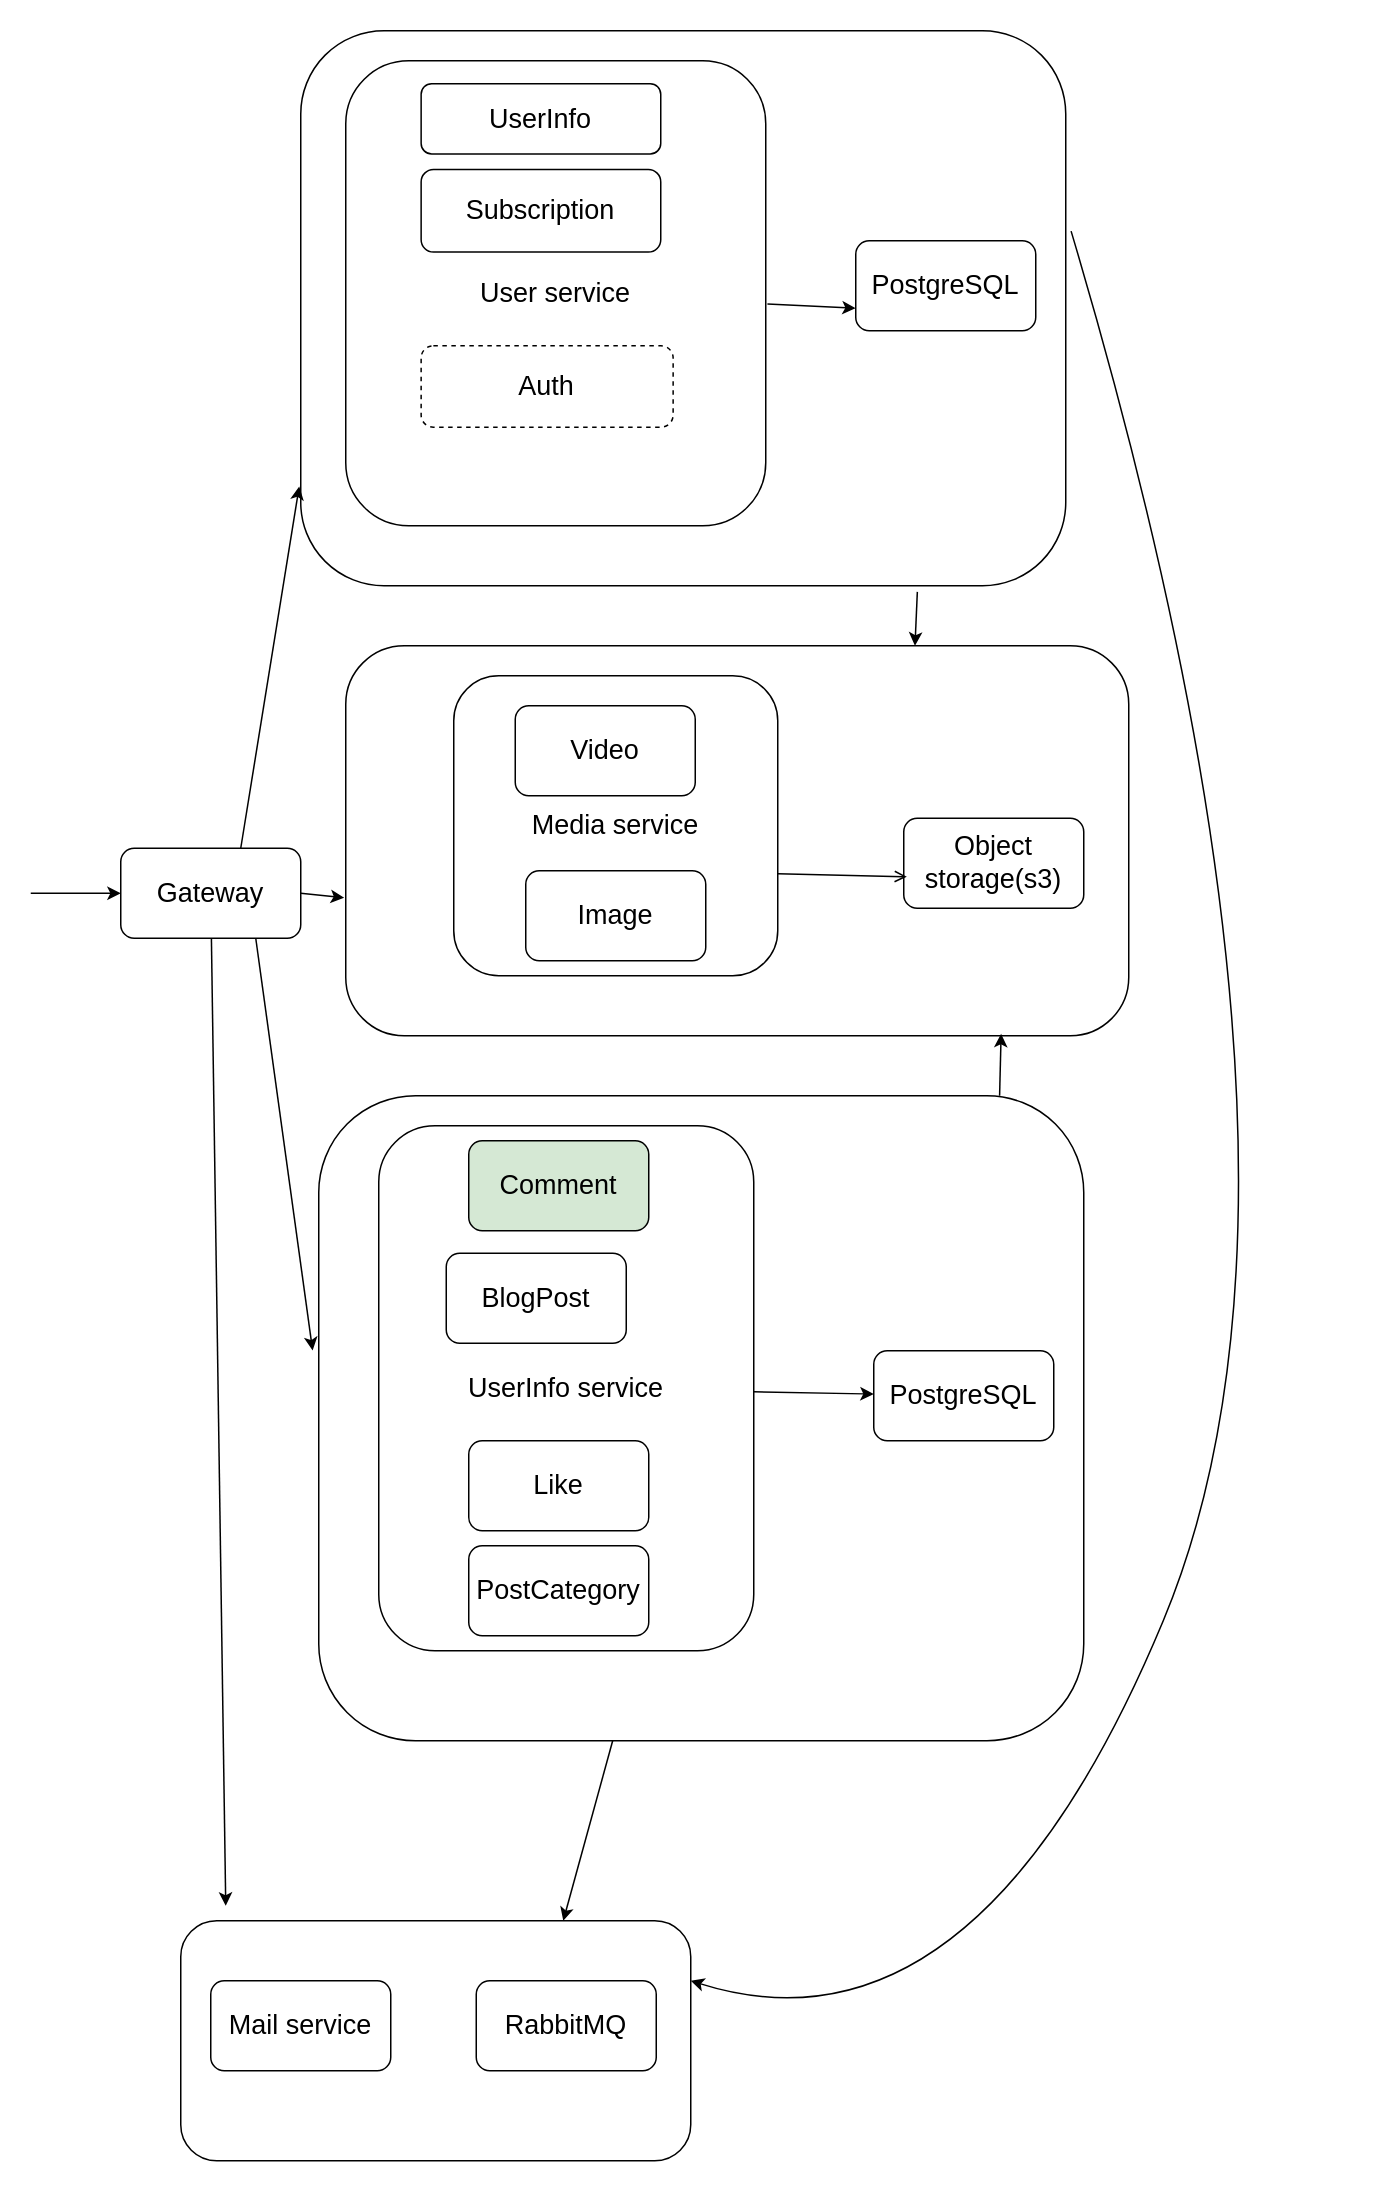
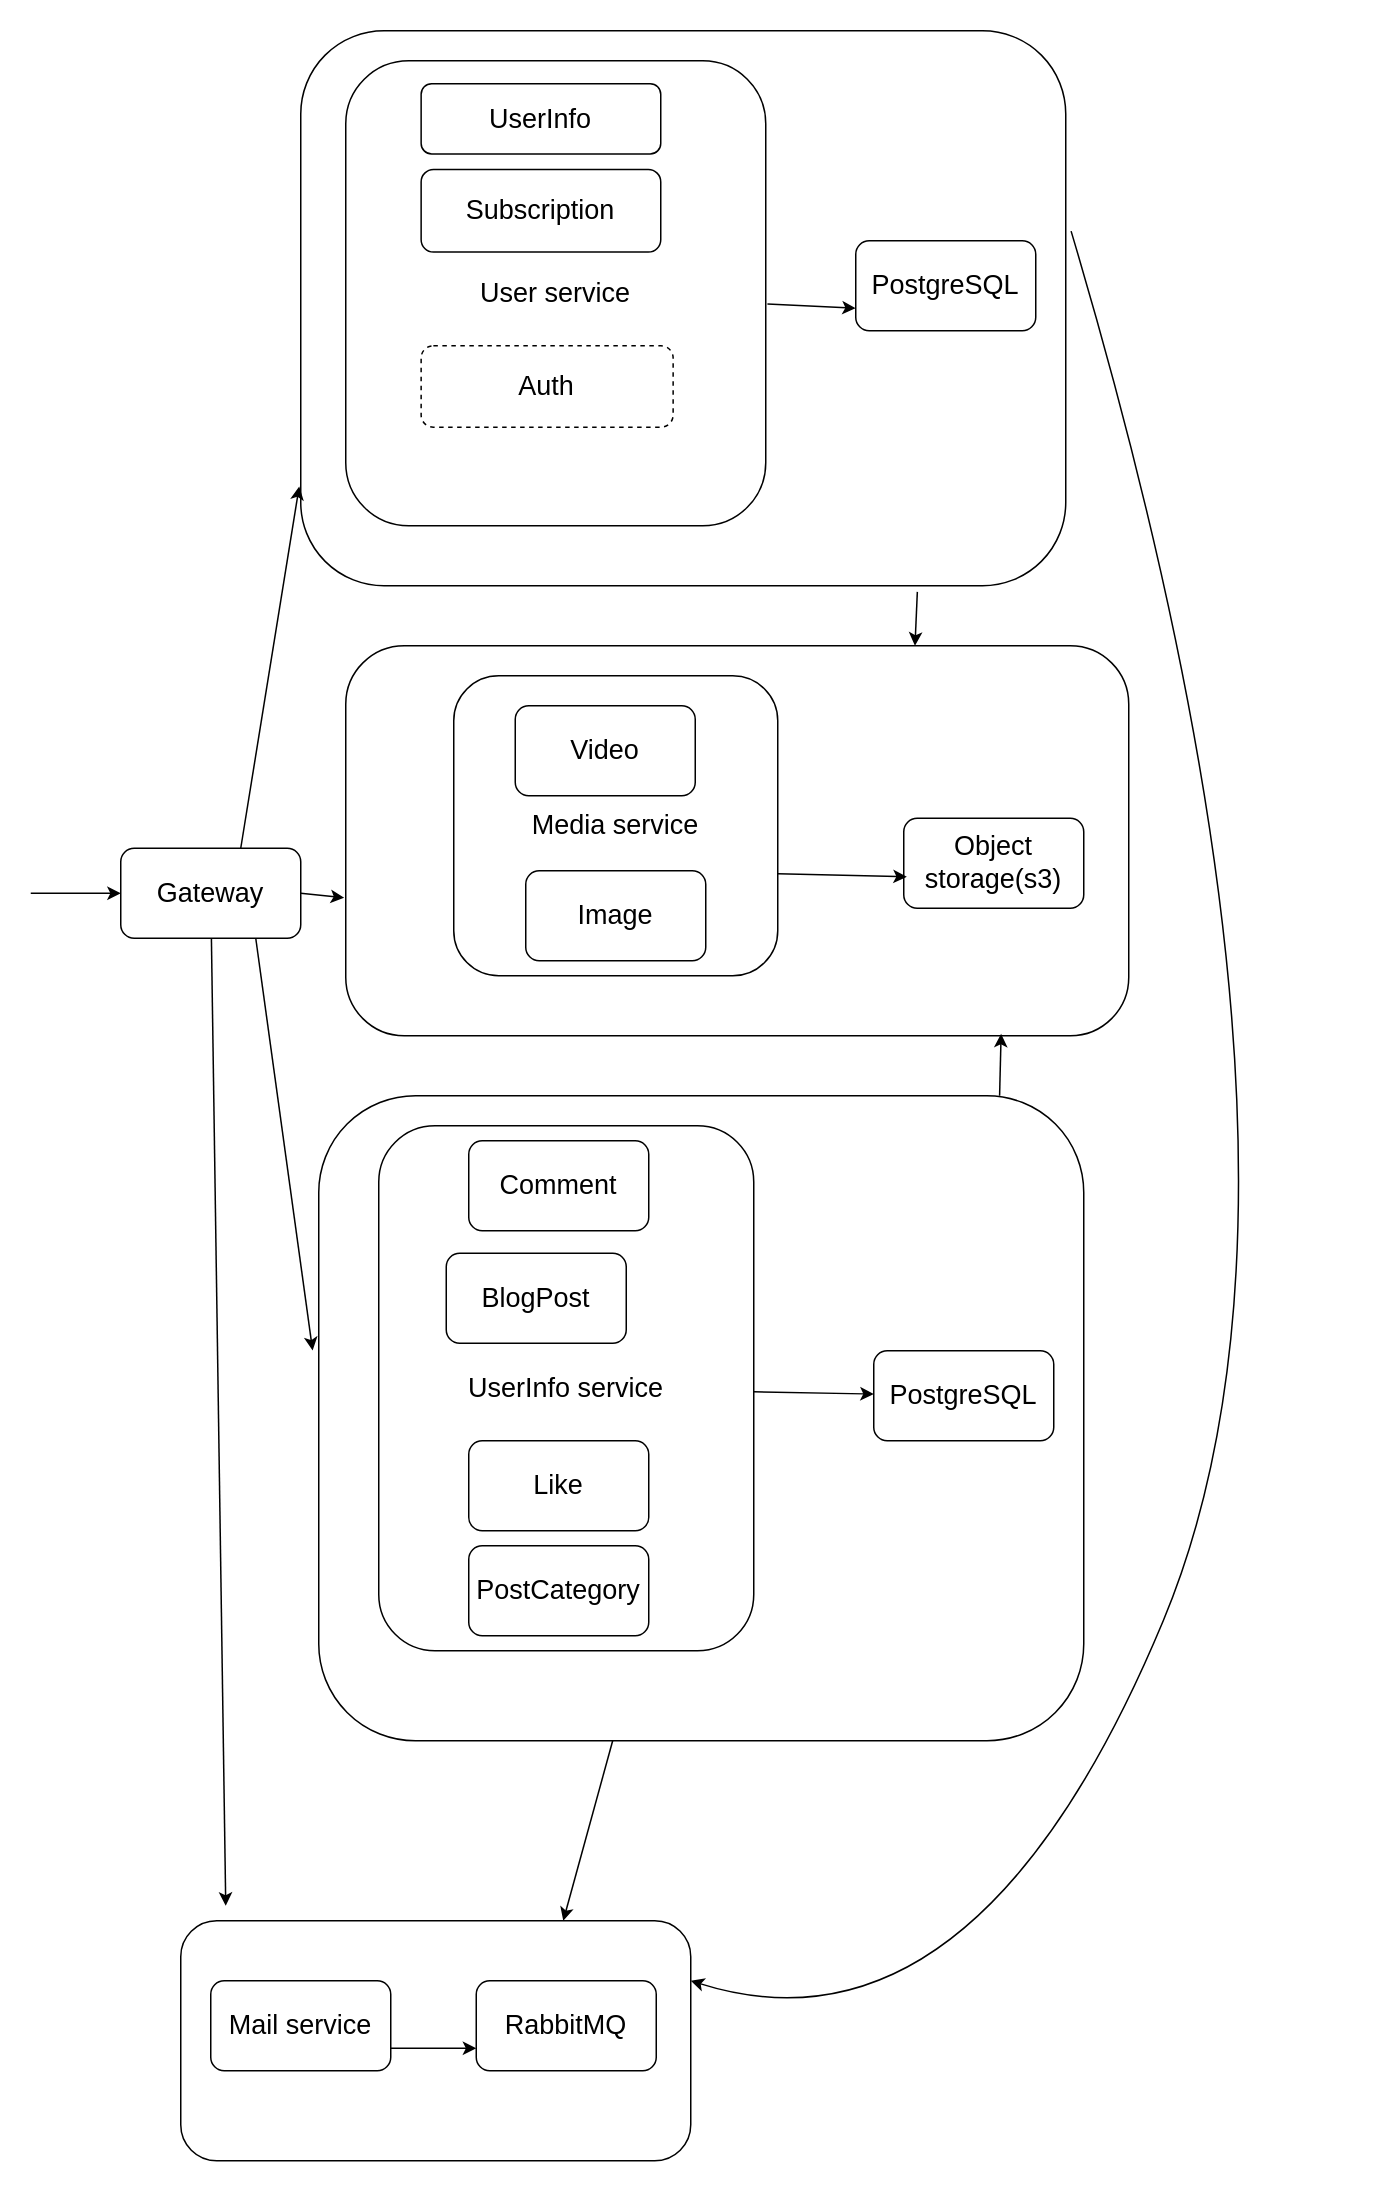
edge "Media service" -> "Object storage(s3)": arrowhead open -> classic
node "Comment": fillcolor #d5e8d4 -> #ffffff
edge "Mail service" -> "RabbitMQ": added
